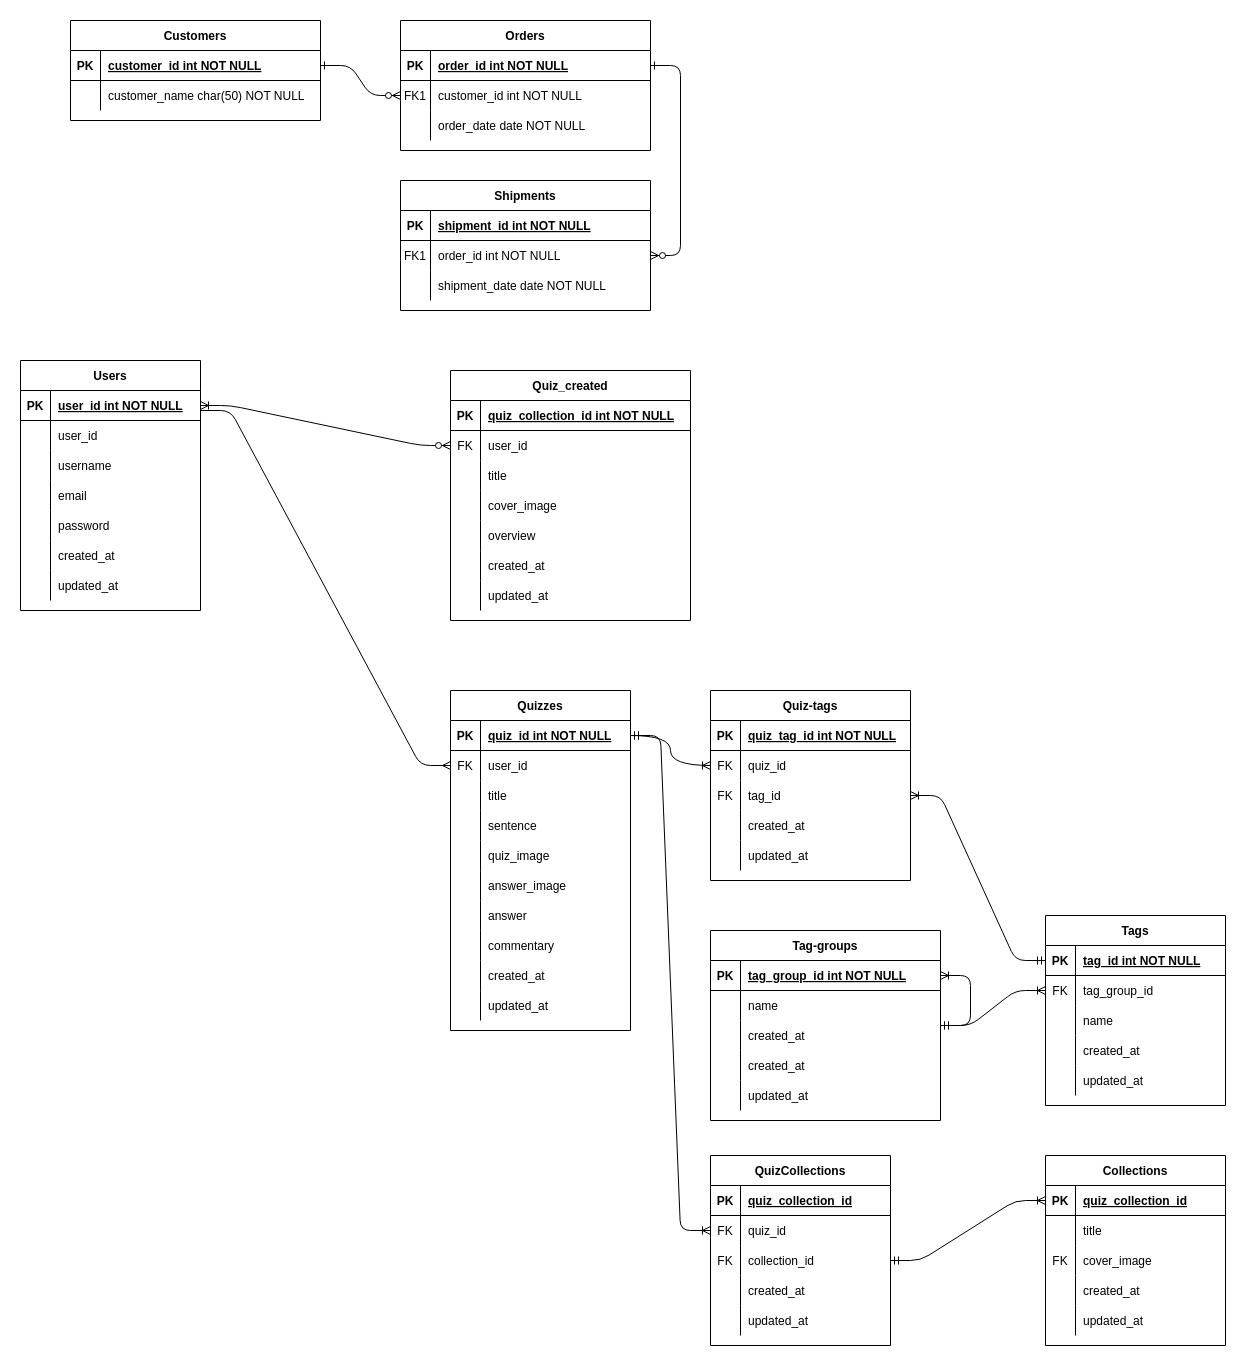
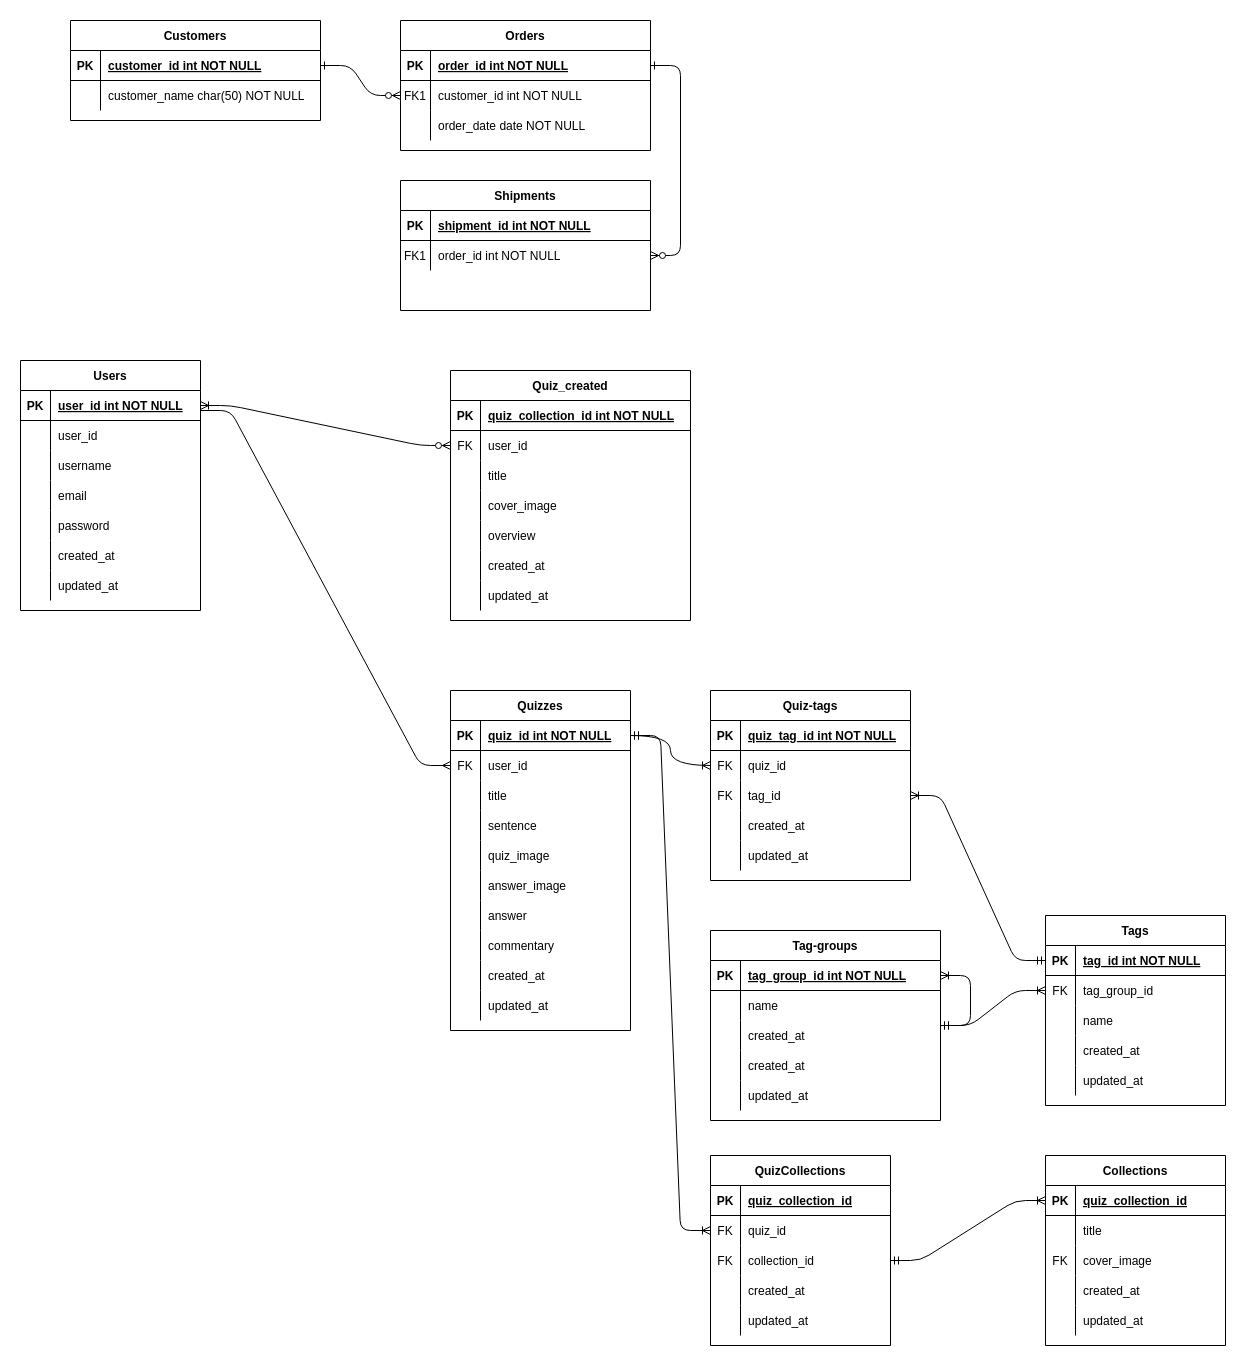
node "shipment_date date NOT NULL": removed
